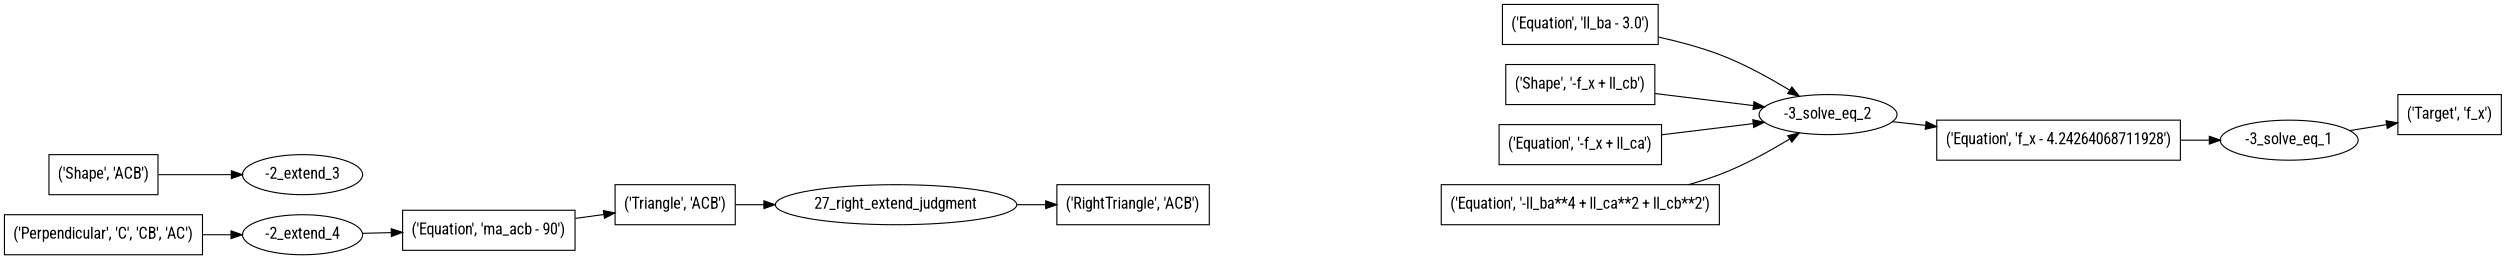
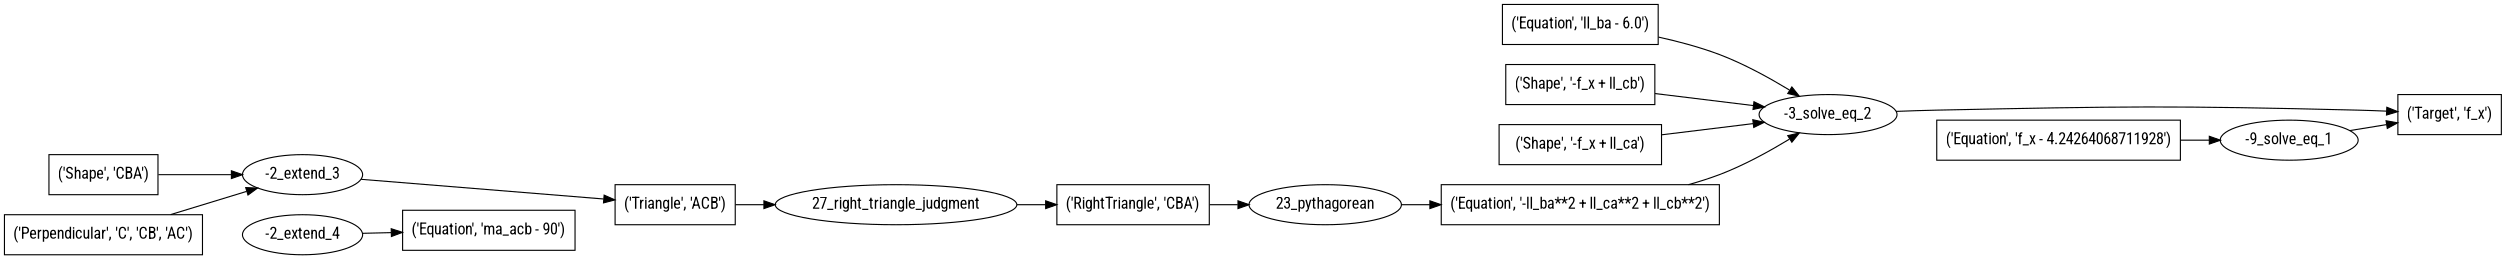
node "('Equation', 'll_ba - 3.0')": label "('Equation', 'll_ba - 3.0')" -> "('Equation', 'll_ba - 6.0')"
edge "-3_solve_eq_2" -> "('Equation', 'f_x - 4.24264068711928')": now "-3_solve_eq_2" -> "('Target', 'f_x')"
node "-3_solve_eq_1": label "-3_solve_eq_1" -> "-9_solve_eq_1"
node "('Equation', '-f_x + ll_ca')": label "('Equation', '-f_x + ll_ca')" -> "('Shape', '-f_x + ll_ca')"
node "('Shape', 'ACB')": label "('Shape', 'ACB')" -> "('Shape', 'CBA')"
node "27_right_extend_judgment": label "27_right_extend_judgment" -> "27_right_triangle_judgment"
node "('RightTriangle', 'ACB')": label "('RightTriangle', 'ACB')" -> "('RightTriangle', 'CBA')"
node "23_pythagorean": added
node "('Equation', '-ll_ba**4 + ll_ca**2 + ll_cb**2')": label "('Equation', '-ll_ba**4 + ll_ca**2 + ll_cb**2')" -> "('Equation', '-ll_ba**2 + ll_ca**2 + ll_cb**2')"
edge "('Equation', 'ma_acb - 90')" -> "('Triangle', 'ACB')": now "-2_extend_3" -> "('Triangle', 'ACB')"
edge "('Perpendicular', 'C', 'CB', 'AC')" -> "-2_extend_4": now "('Perpendicular', 'C', 'CB', 'AC')" -> "-2_extend_3"
